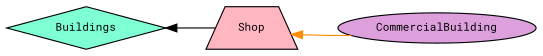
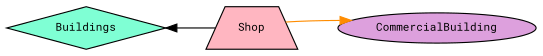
edge "CommercialBuilding" -> "Shop": reversed
